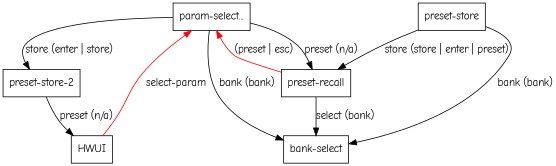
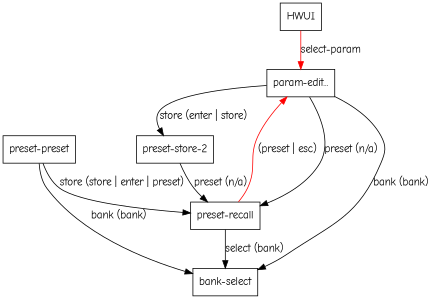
node "param-select...": label "param-select..." -> "param-edit..."
node "preset-store": label "preset-store" -> "preset-preset"
edge "preset-store-2" -> "HWUI": now "preset-store-2" -> "preset-recall"
